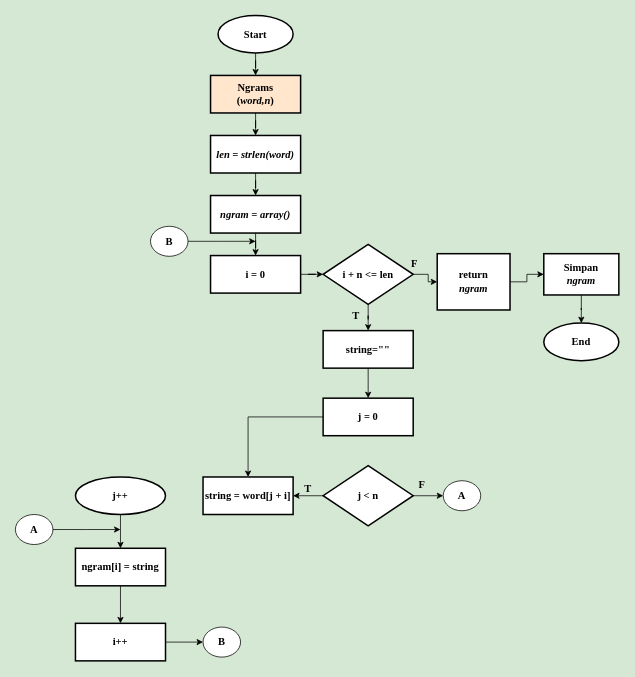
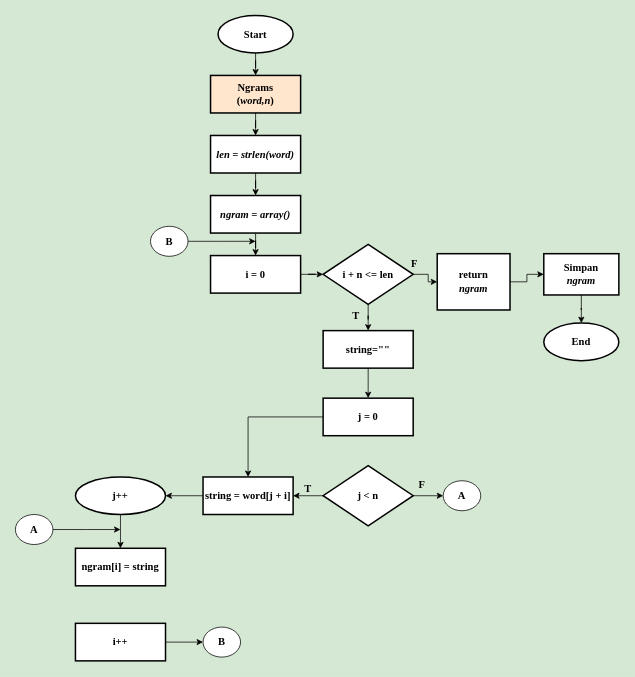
edge "string = word[j + i]" -> "j++": added
edge "ngram[i] = string" -> "i++": removed
